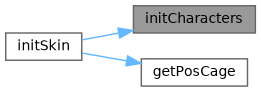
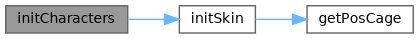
edge "initSkin" -> "initCharacters": reversed
